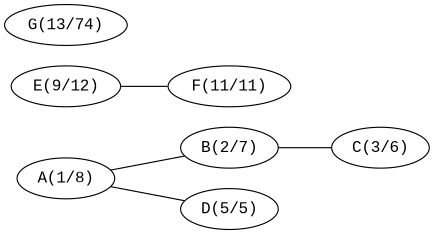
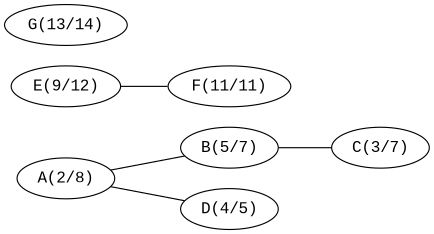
node "G(13/74)": label "G(13/74)" -> "G(13/14)"
node "B(2/7)": label "B(2/7)" -> "B(5/7)"
node "C(3/6)": label "C(3/6)" -> "C(3/7)"
node "A(1/8)": label "A(1/8)" -> "A(2/8)"
node "D(5/5)": label "D(5/5)" -> "D(4/5)"
